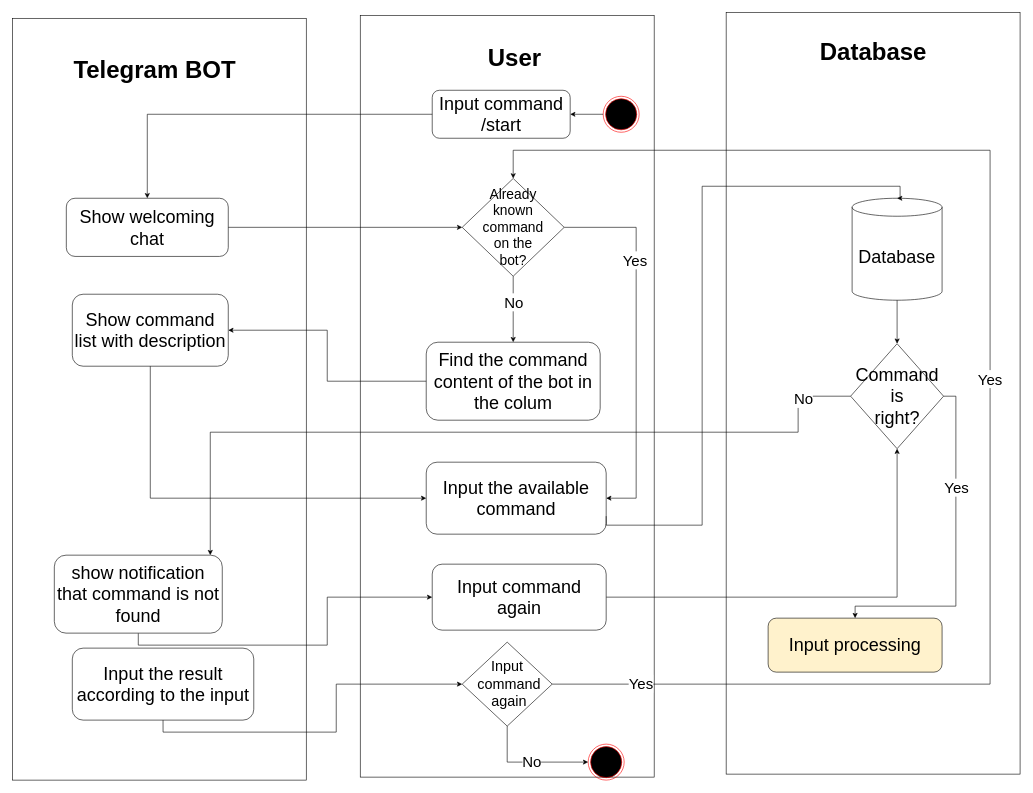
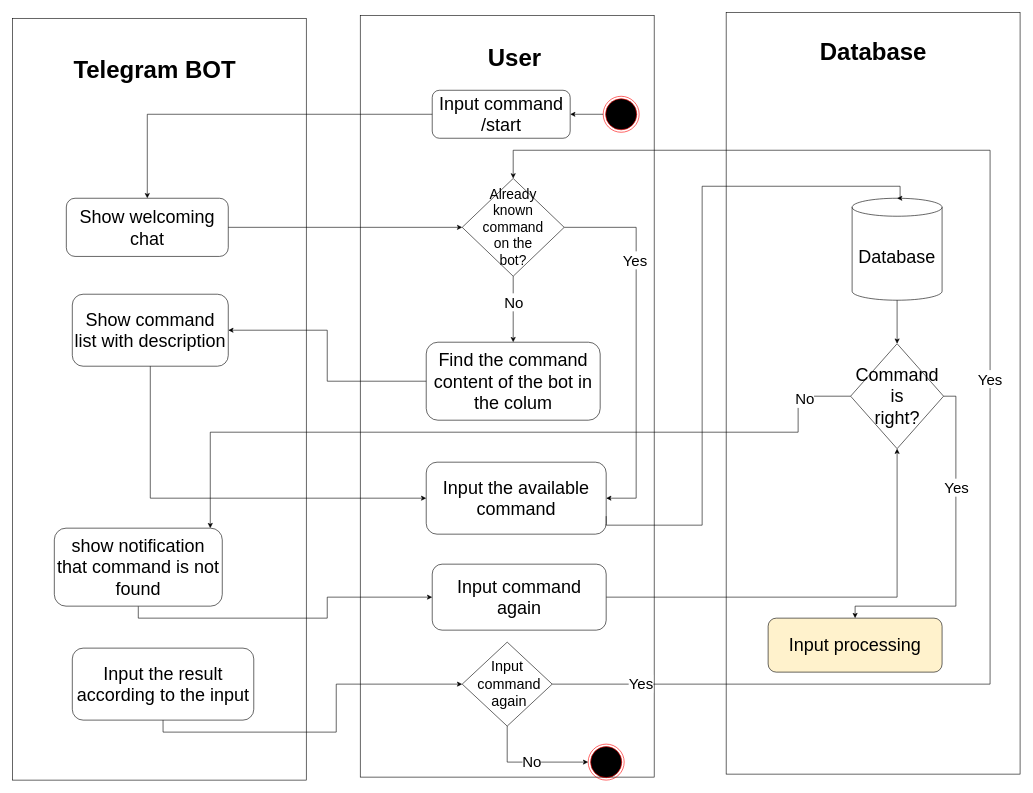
node "show notification that command is not found": moved (138, 594) -> (138, 567)
